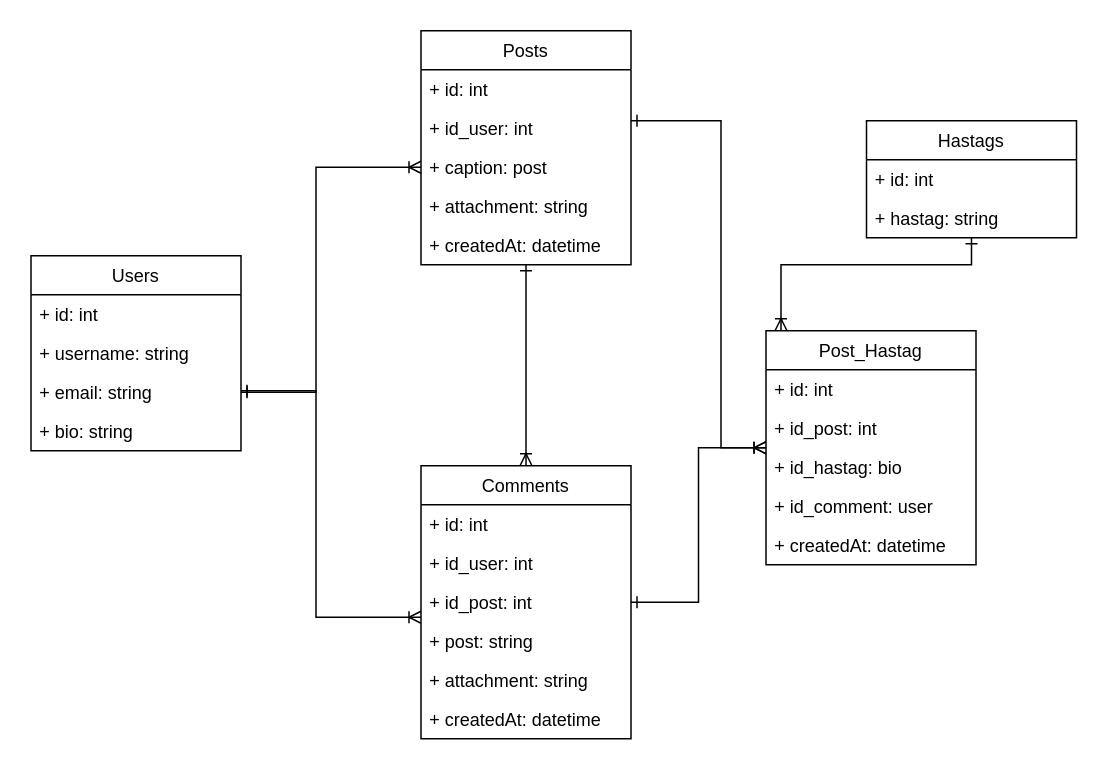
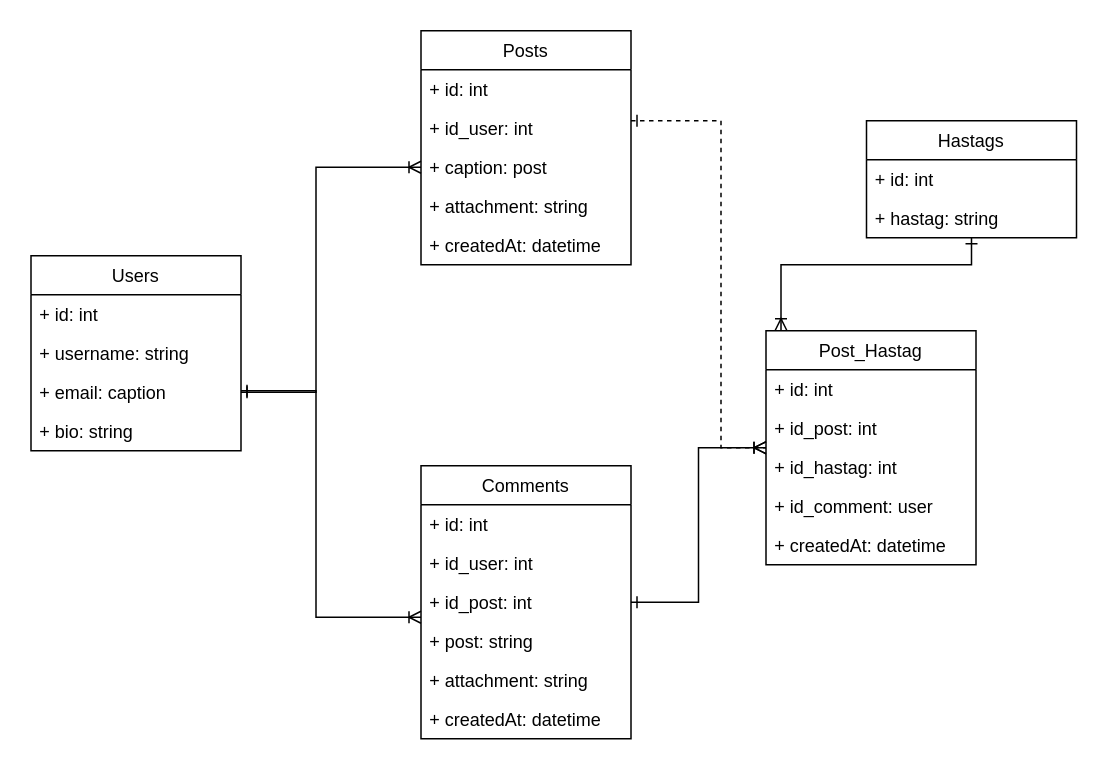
edge "Posts" -- "Post_Hastag": style solid -> dashed
edge "Posts" -- "Comments": removed
node "+ email: string": label "+ email: string" -> "+ email: caption"
node "+ id_hastag: bio": label "+ id_hastag: bio" -> "+ id_hastag: int"
